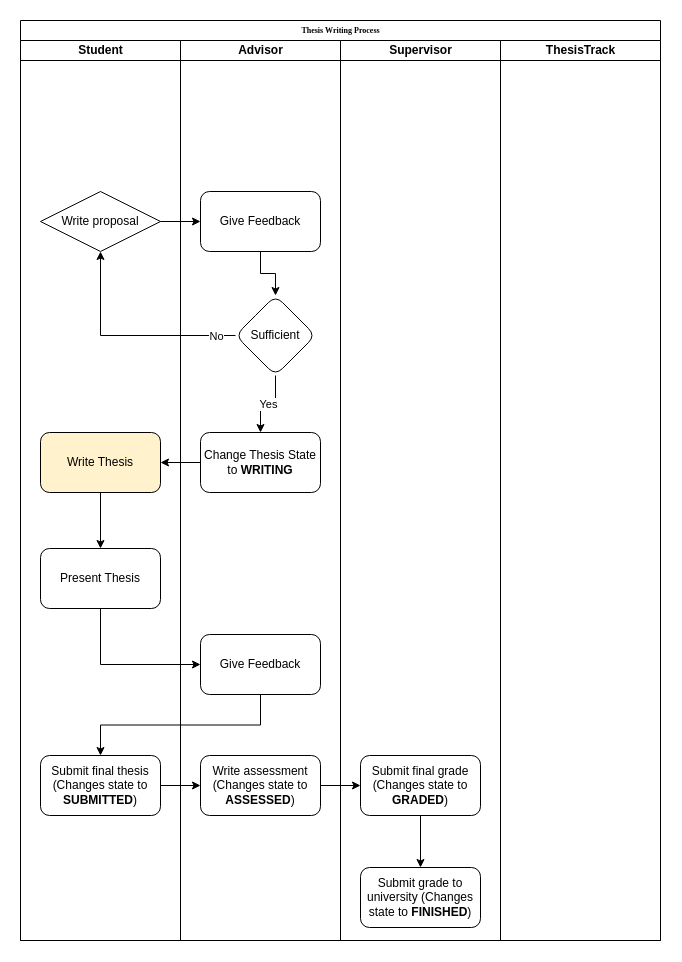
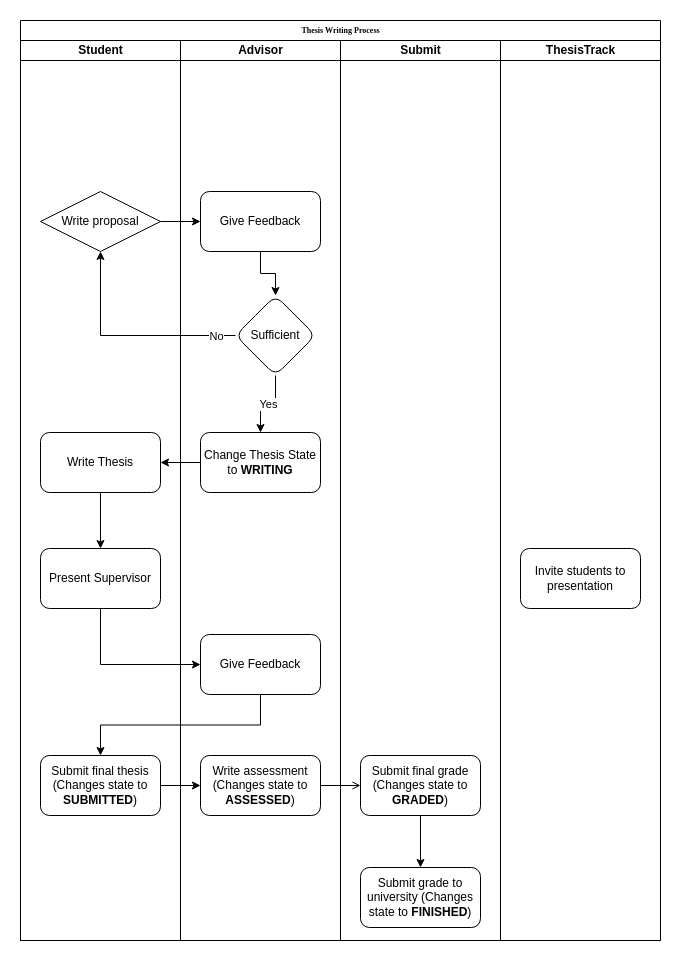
node "Supervisor": label "Supervisor" -> "Submit"
node "Write Thesis": fillcolor #fff2cc -> #ffffff
node "Present Thesis": label "Present Thesis" -> "Present Supervisor"
node "Invite students to presentation": added
edge "Write assessment (Changes state to ASSESSED)" -> "Submit final grade (Changes state to GRADED)": arrowhead classic -> open
